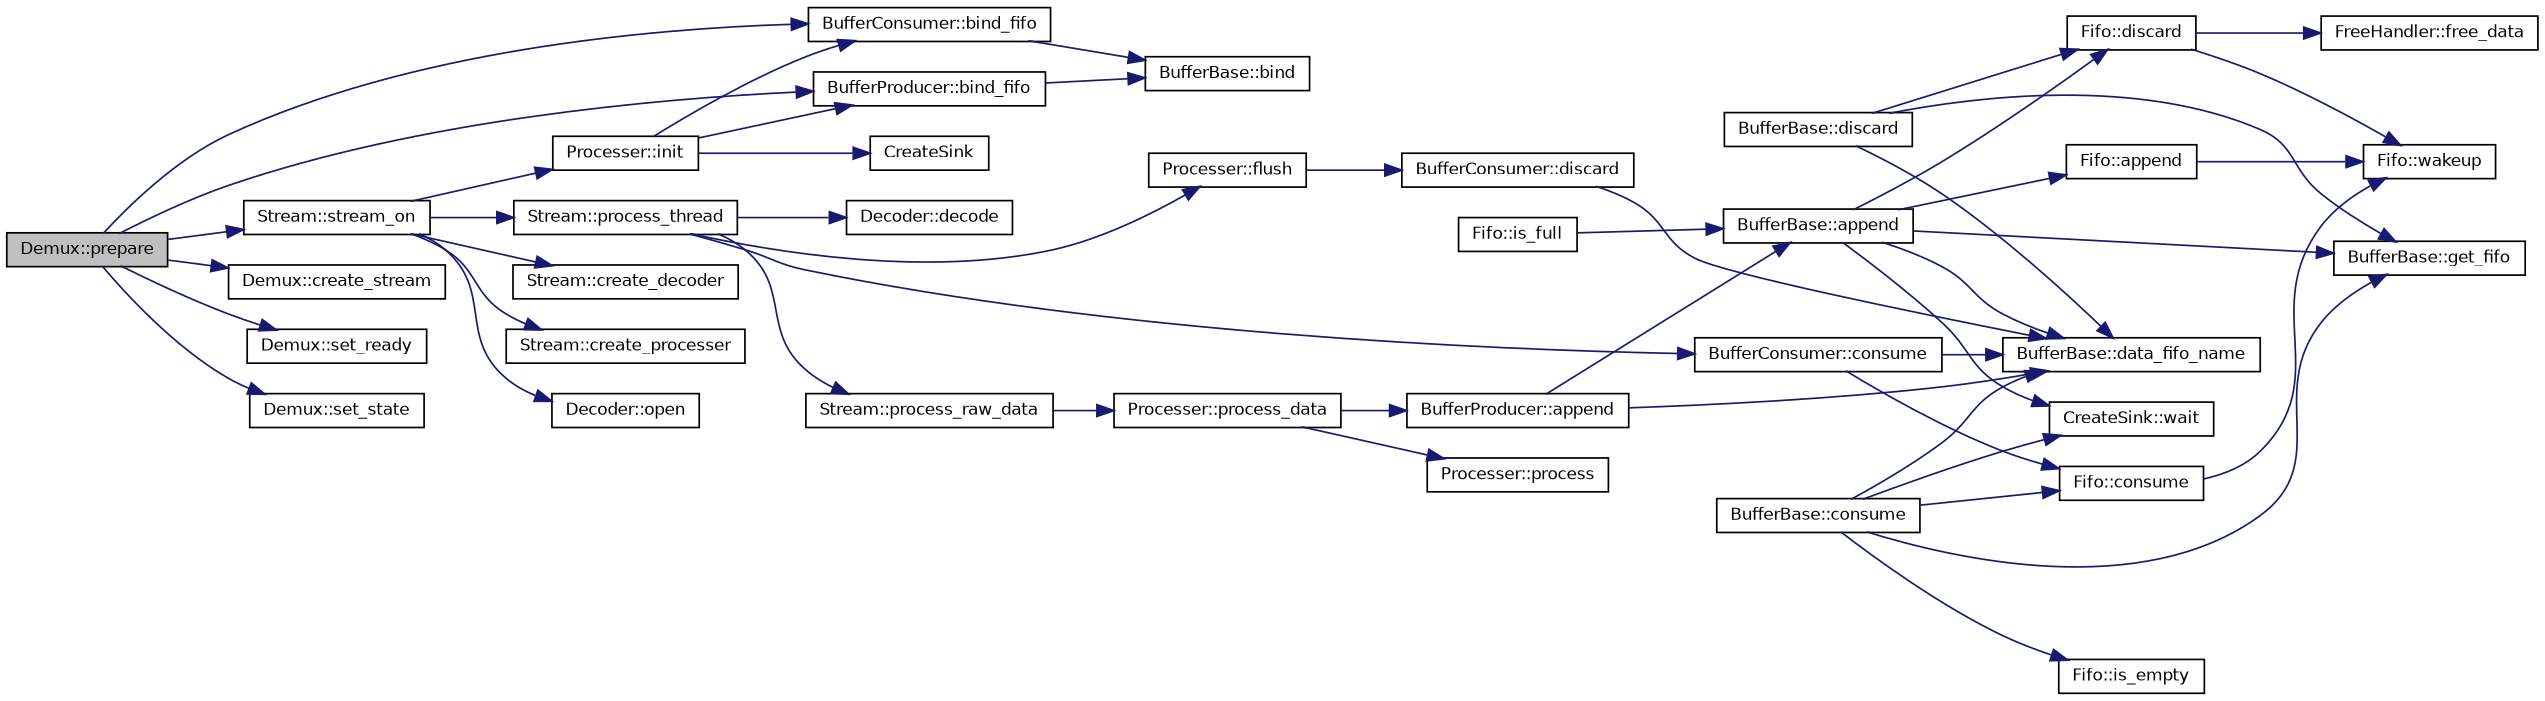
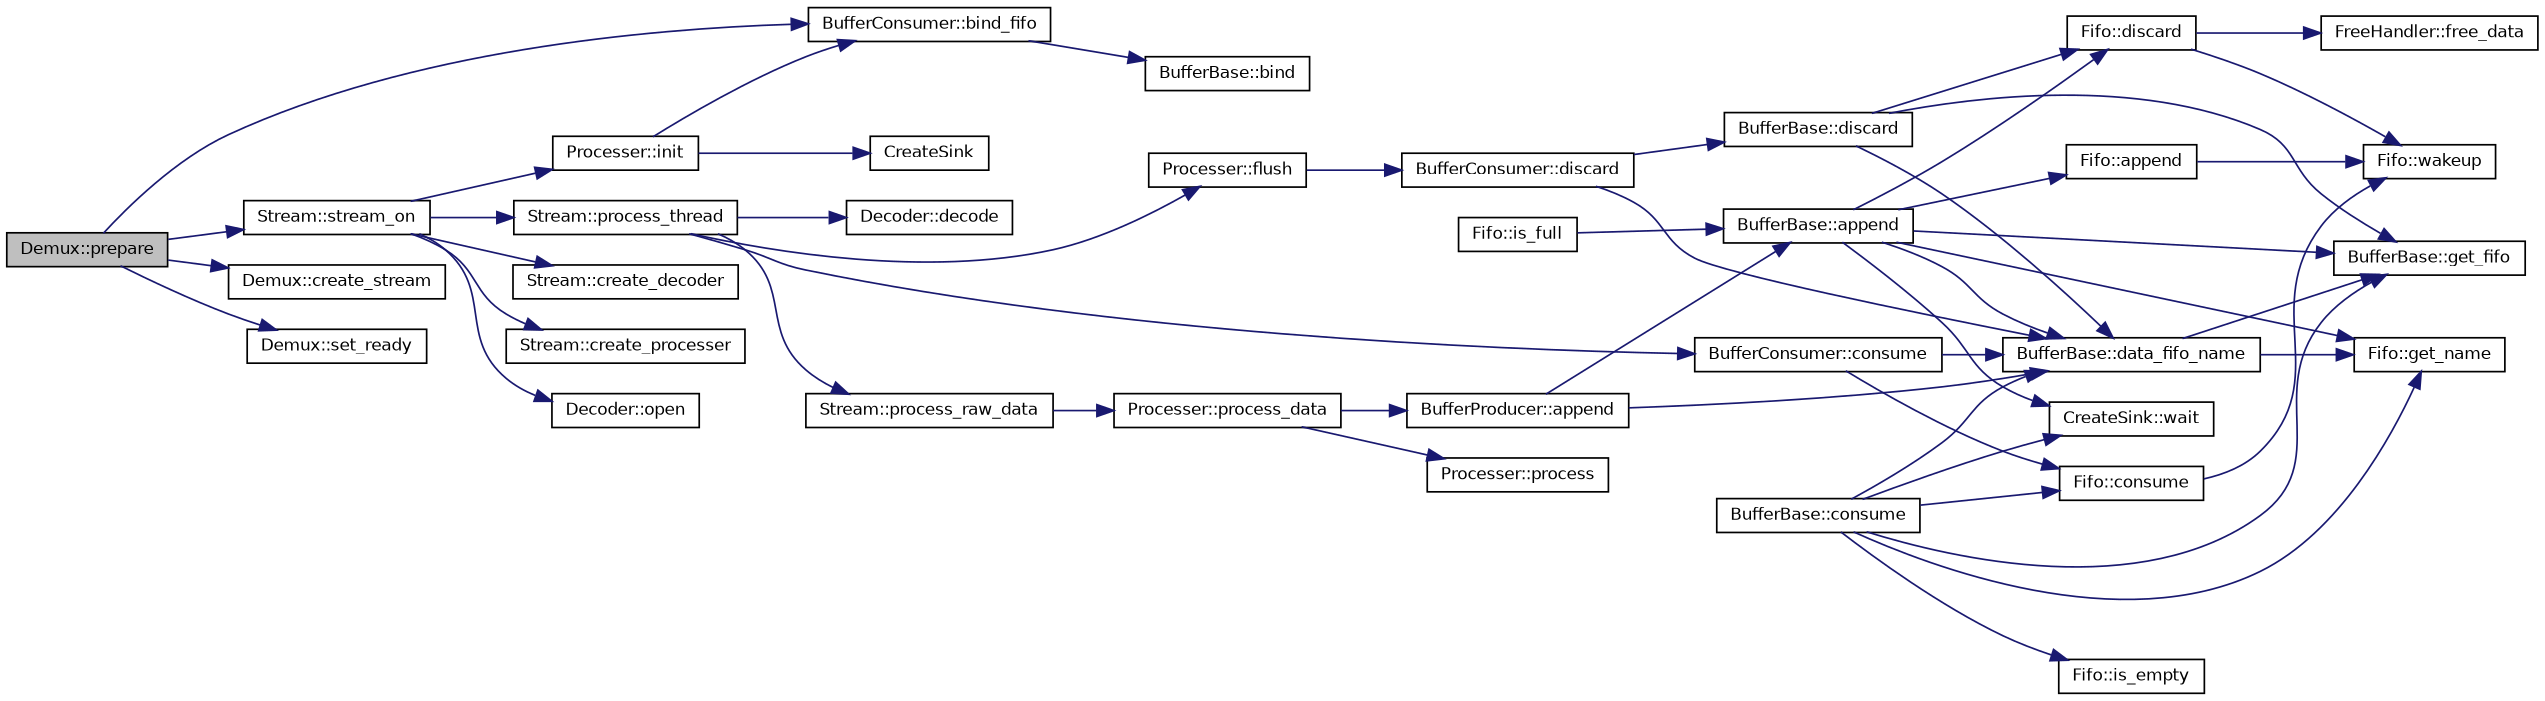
node "BufferProducer::bind_fifo": removed
edge "BufferConsumer::discard" -> "BufferBase::discard": added
edge "BufferBase::data_fifo_name" -> "BufferBase::get_fifo": added
node "Fifo::get_name": added
node "Demux::set_state": removed
